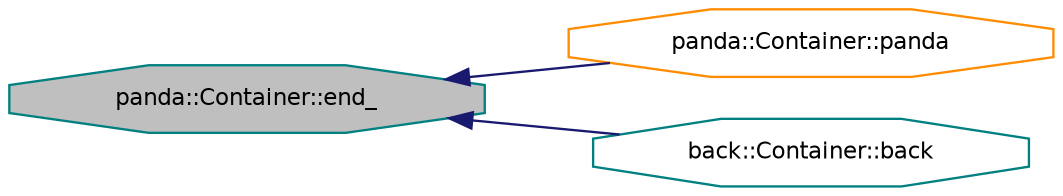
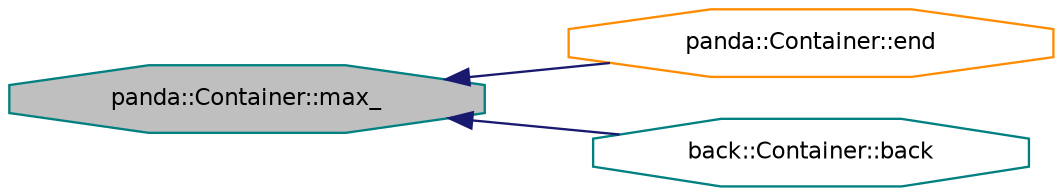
node "panda::Container::panda": label "panda::Container::panda" -> "panda::Container::end"
node "panda::Container::end_": label "panda::Container::end_" -> "panda::Container::max_"
